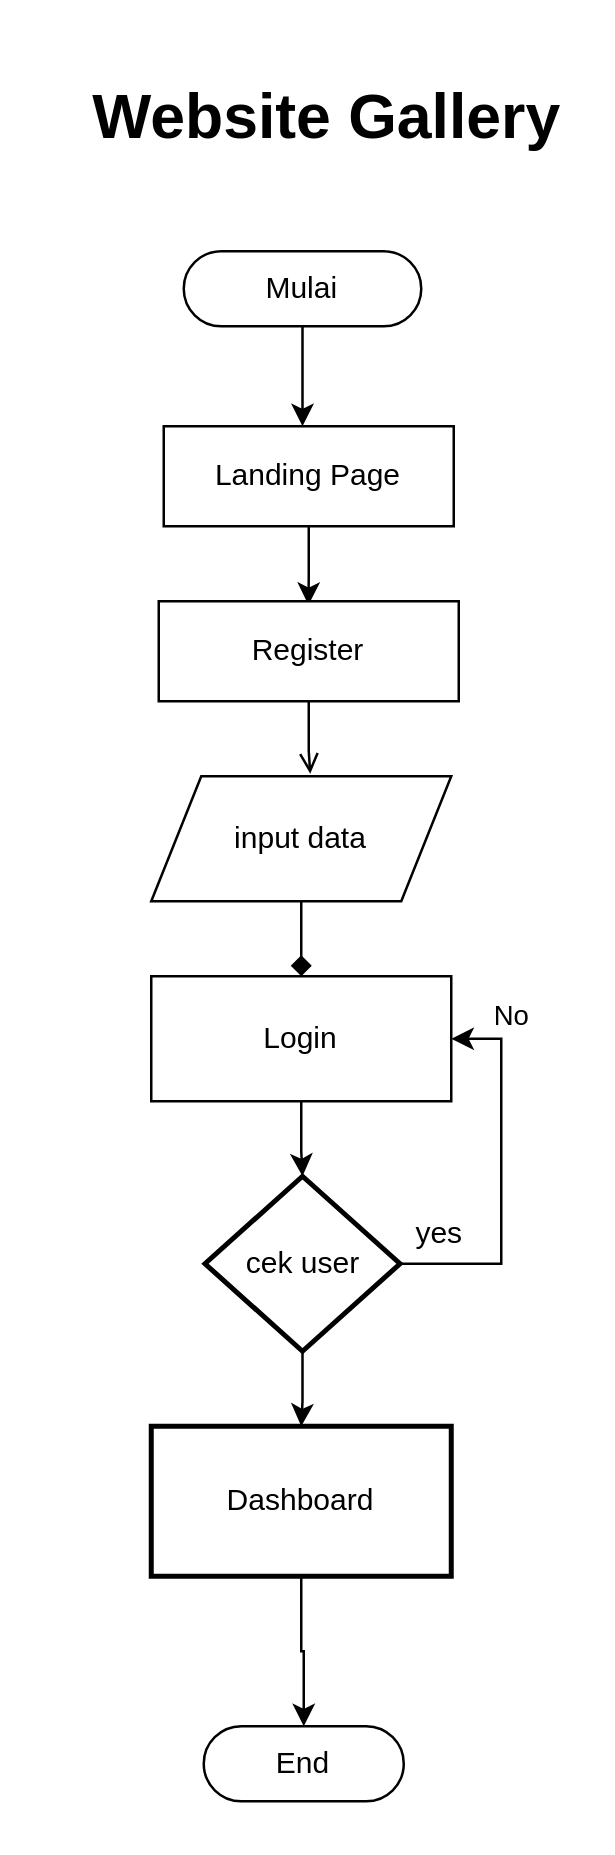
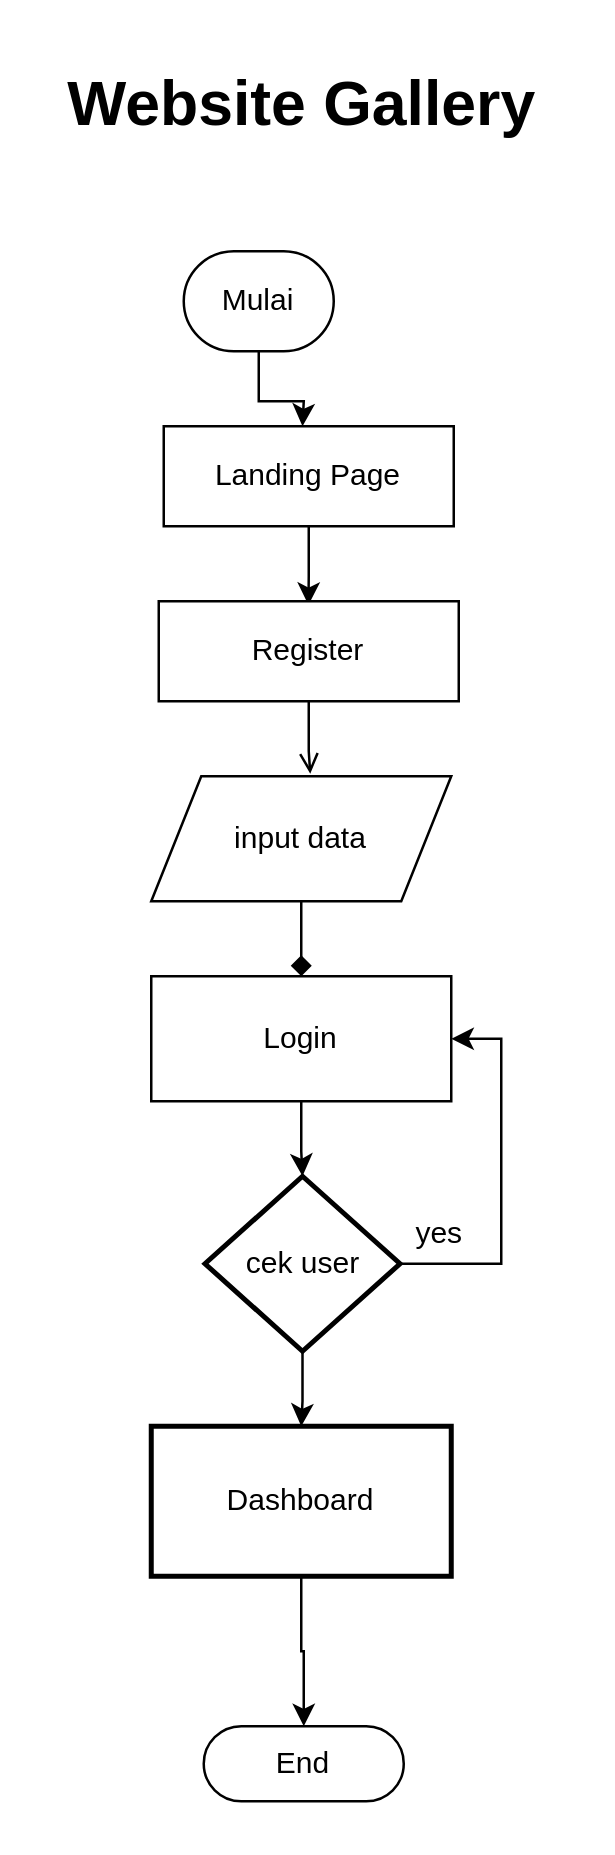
node "Website Gallery": moved (326, 114) -> (301, 101)
node "Mulai": size 238x75 -> 150x100
node "No": removed
